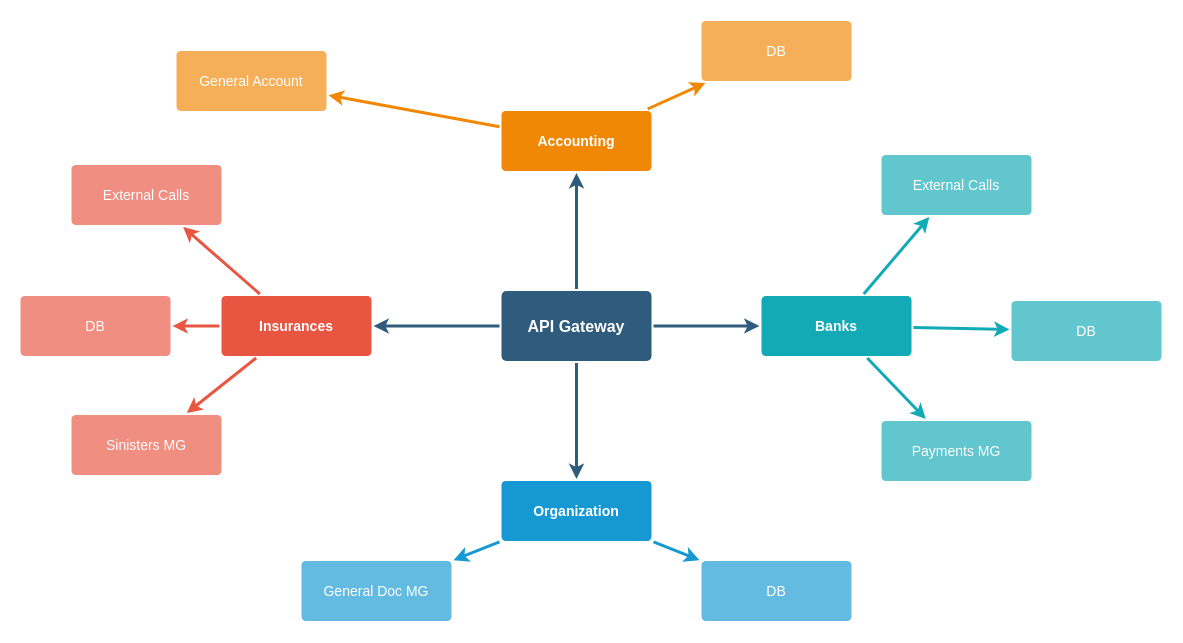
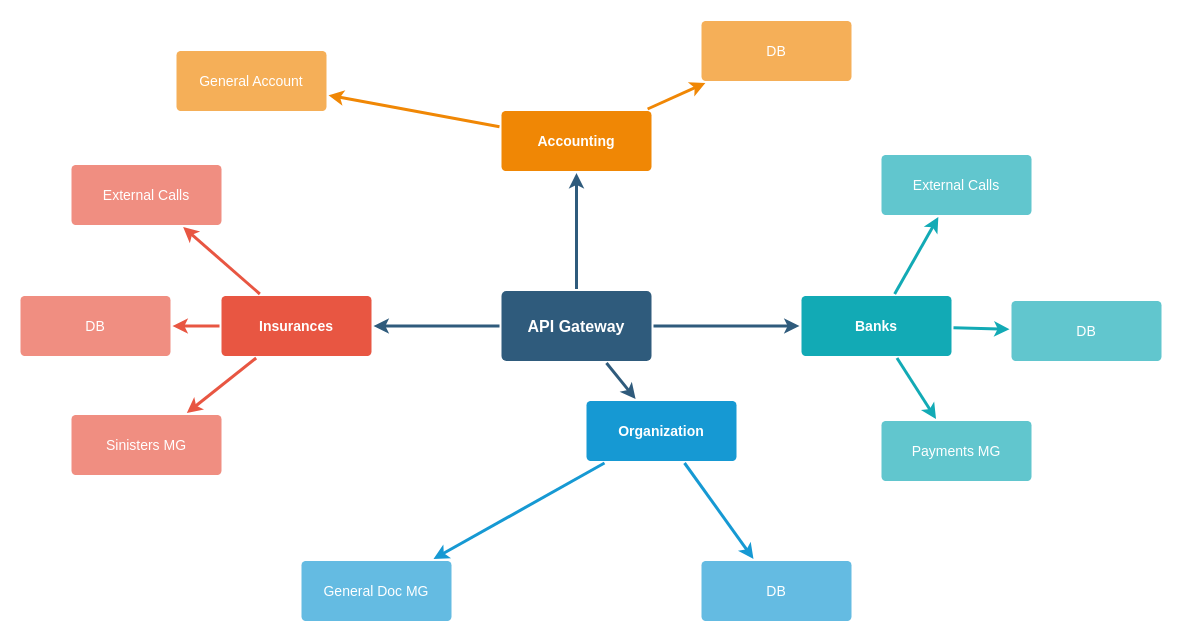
node "Banks": moved (837, 326) -> (877, 326)
node "Organization": moved (577, 511) -> (662, 431)
